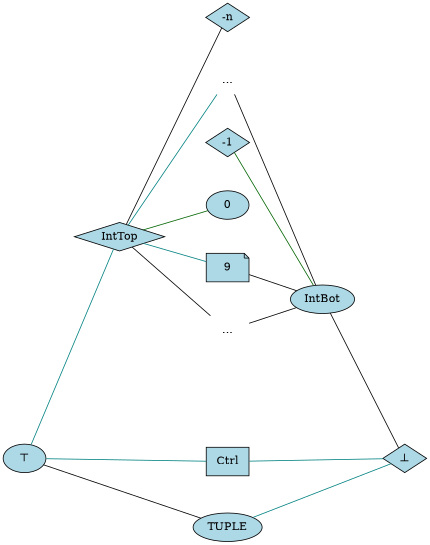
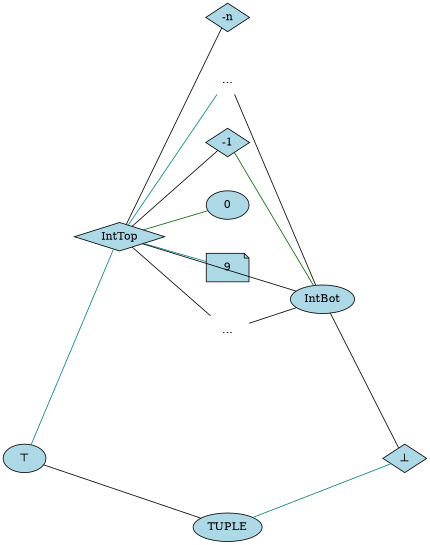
edge "-1" -- "IntTop": added
edge "9" -- "IntBot": now "IntTop" -- "IntBot"
node "Ctrl": removed
